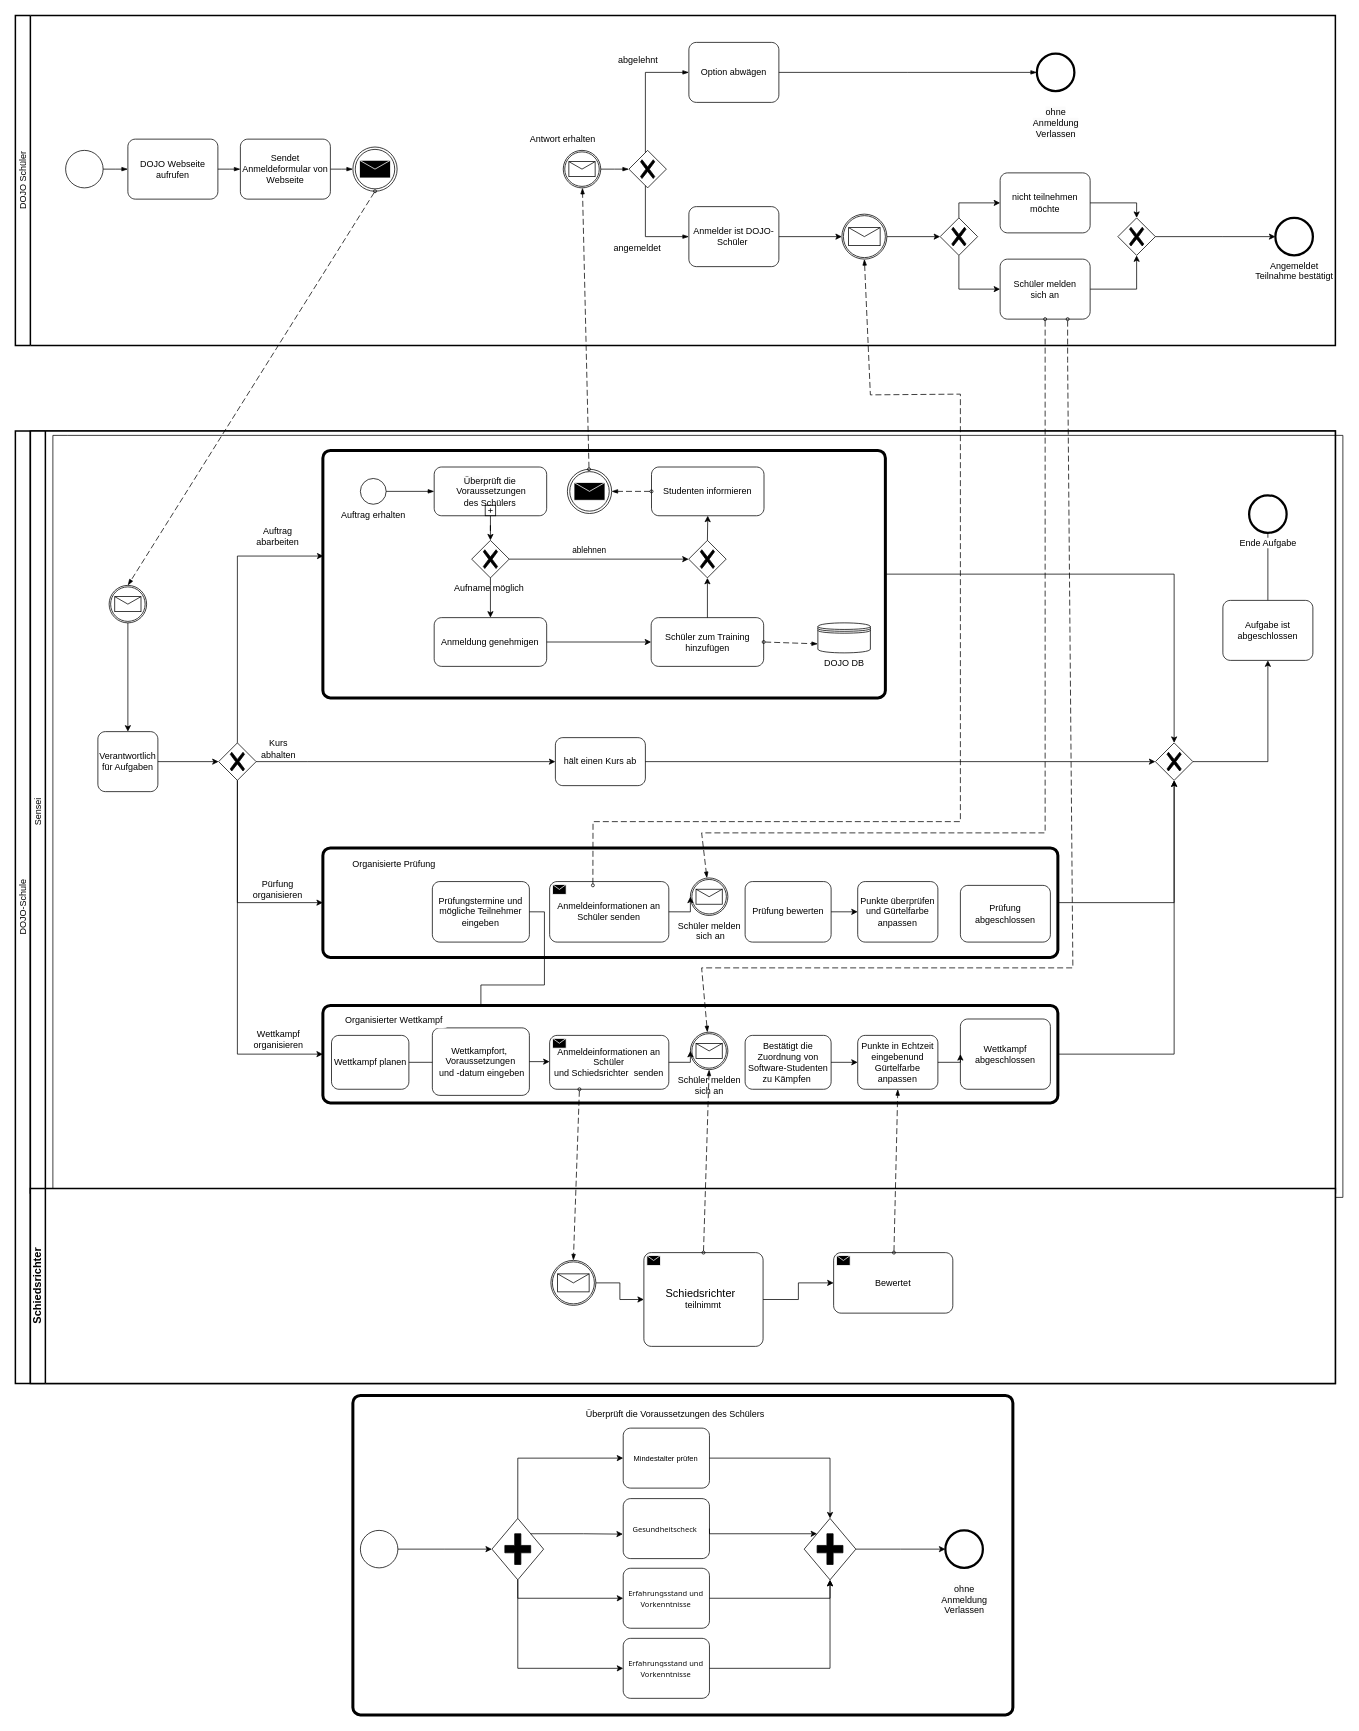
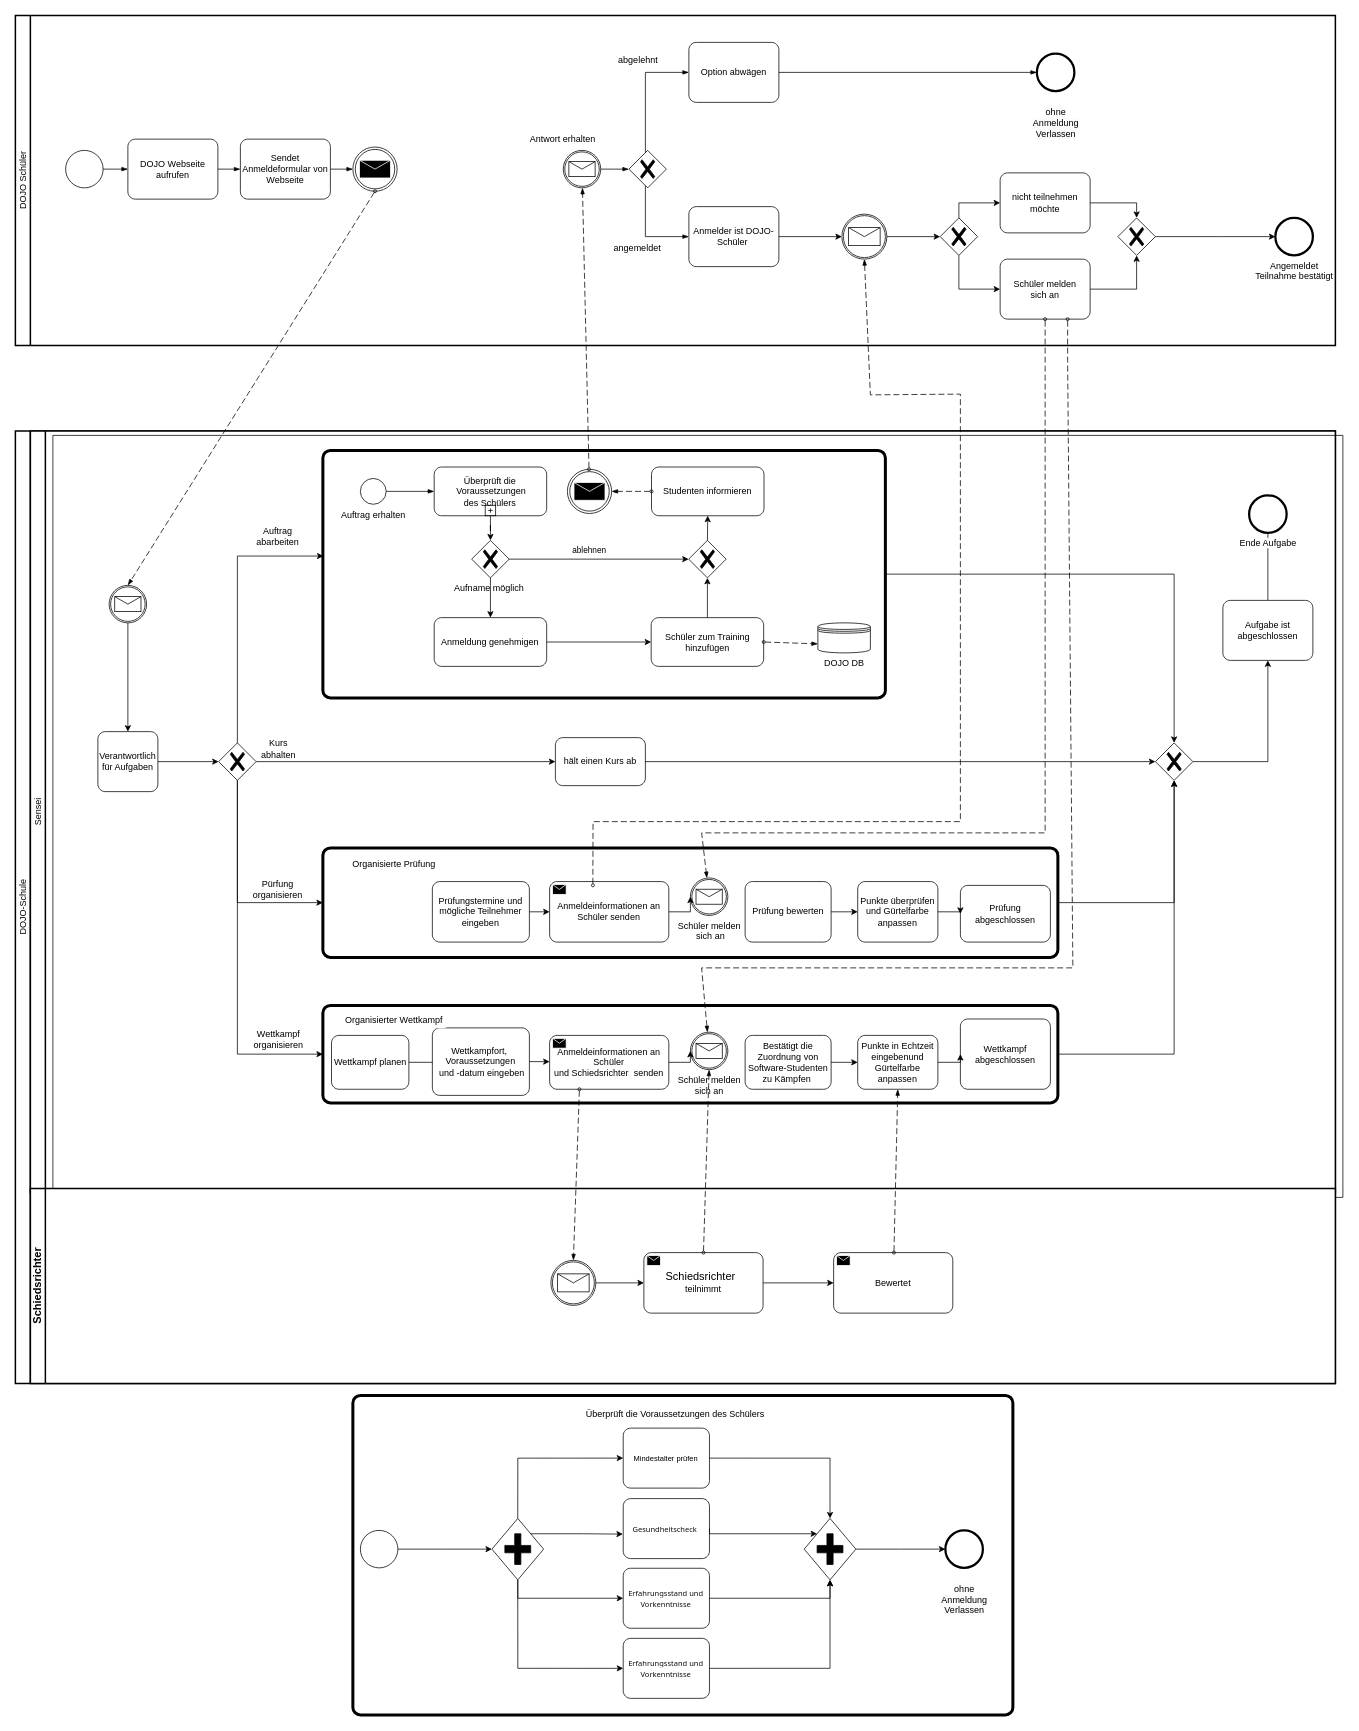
edge "Punkte überprüfen und Gürtelfarbe anpassen" -> "Prüfung abgeschlossen": added
edge "Prüfungstermine und mögliche Teilnehmer eingeben" -> "Wettkampfort, Voraussetzungen und -datum eingeben": now "Prüfungstermine und mögliche Teilnehmer eingeben" -> "Anmeldeinformationen an Schüler senden"
node "Schiedsrichter teilnimmt": size 119x94 -> 119x61
